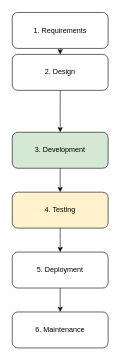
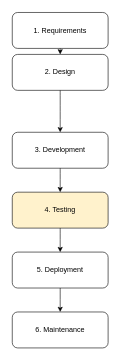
node "3. Development": fillcolor #d5e8d4 -> #ffffff
